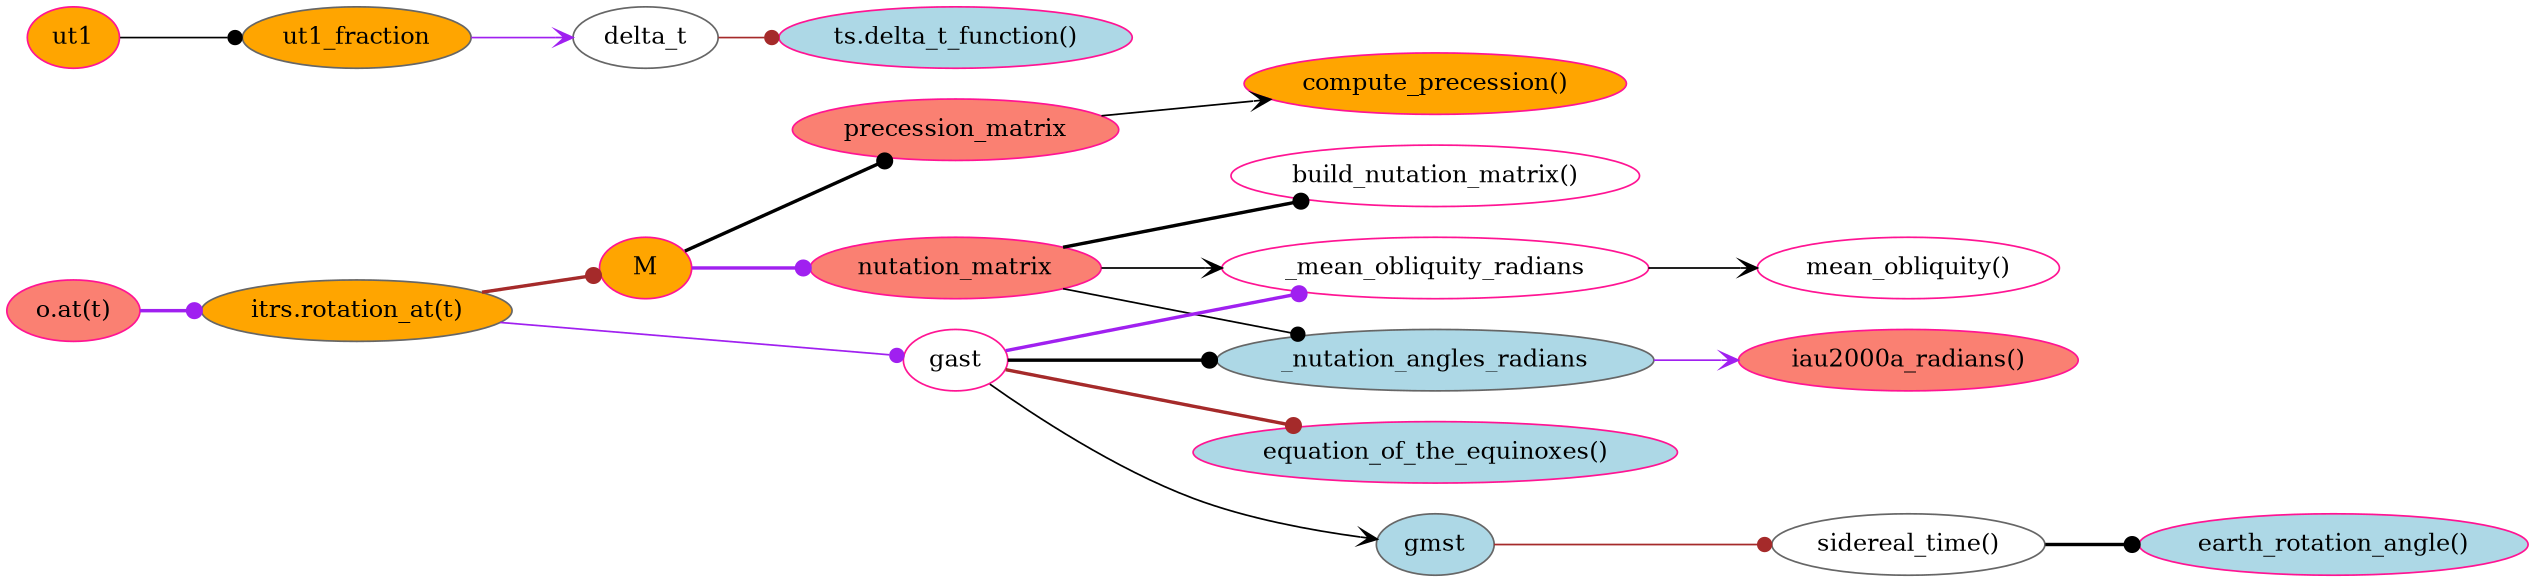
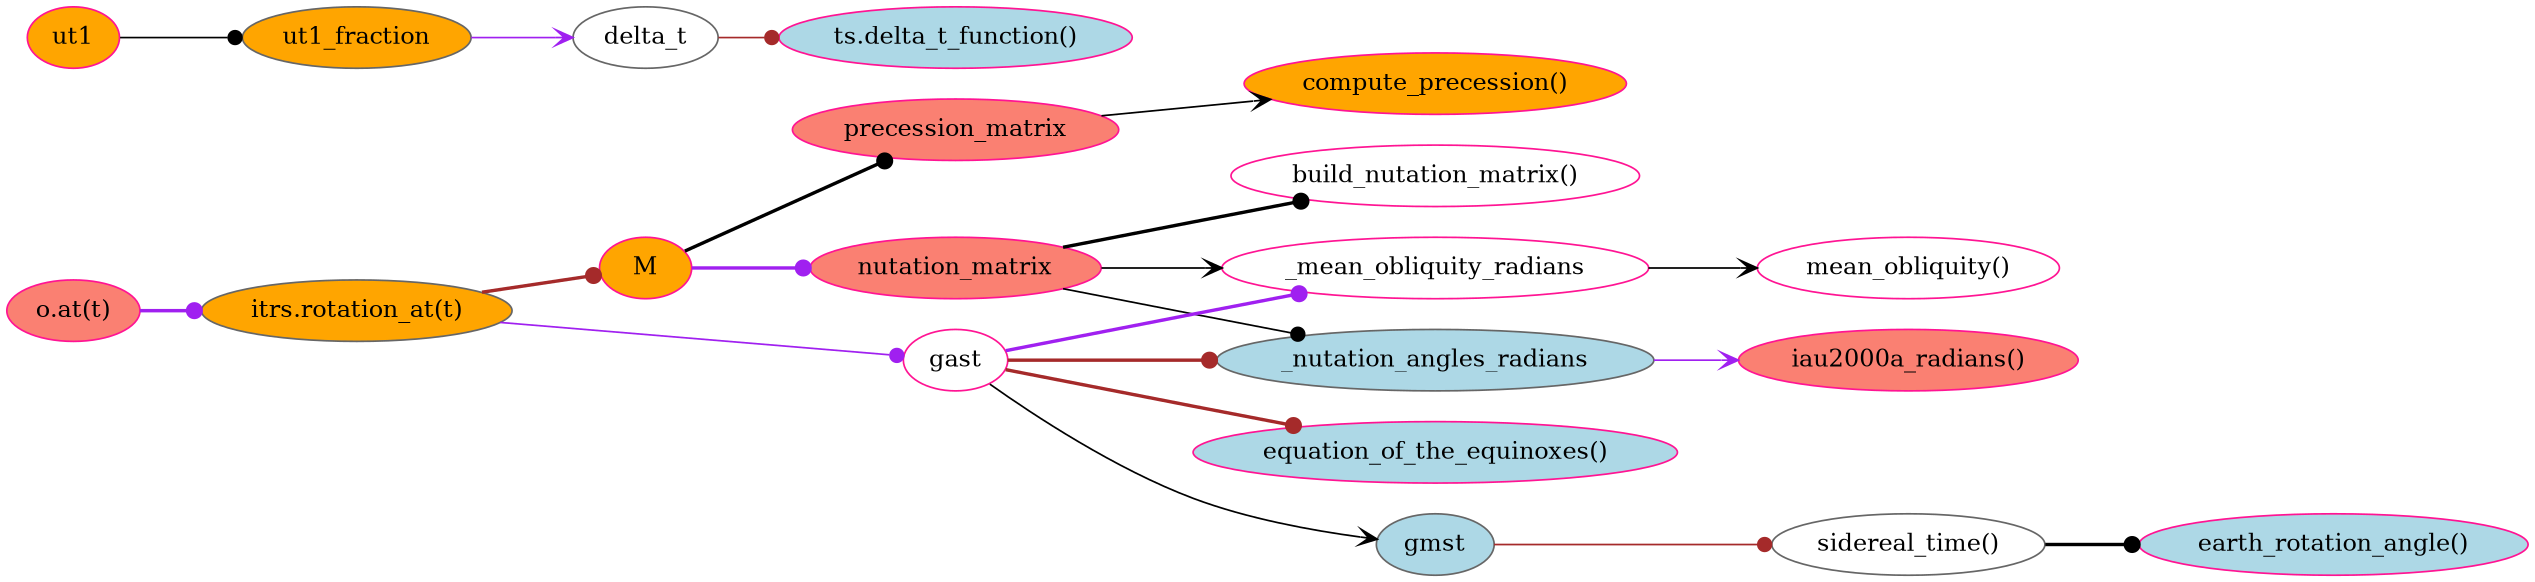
edge "gast" -> "_nutation_angles_radians": color black -> brown
